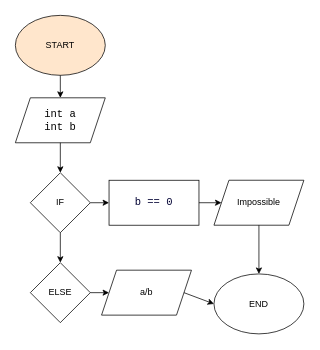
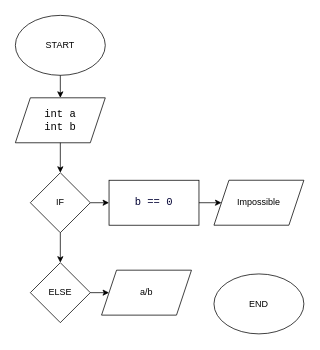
node "START": fillcolor #ffe6cc -> #ffffff
edge "Impossible" -> "END": removed
edge "a/b" -> "END": removed
